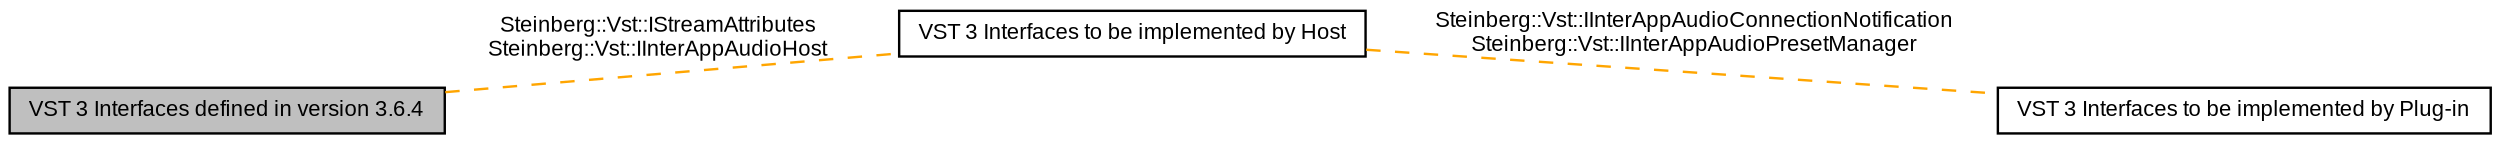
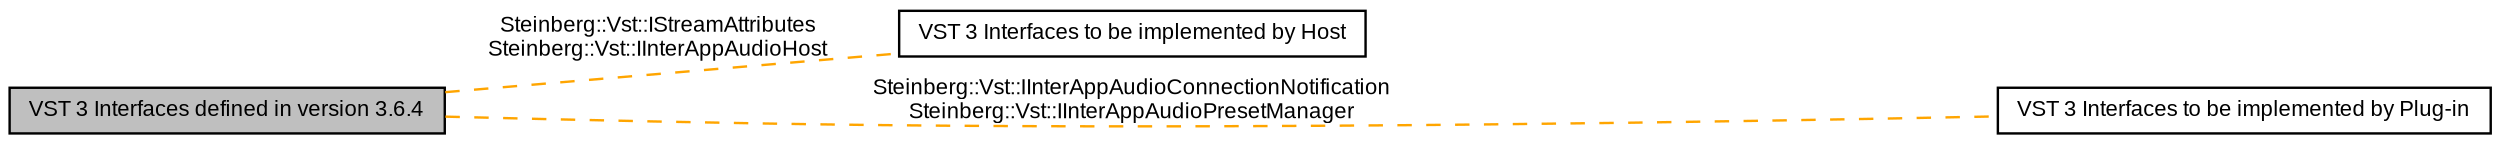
edge "VST 3 Interfaces to be implemented by Host" -- "VST 3 Interfaces to be implemented by Plug-in": now "VST 3 Interfaces defined in version 3.6.4" -- "VST 3 Interfaces to be implemented by Plug-in"
